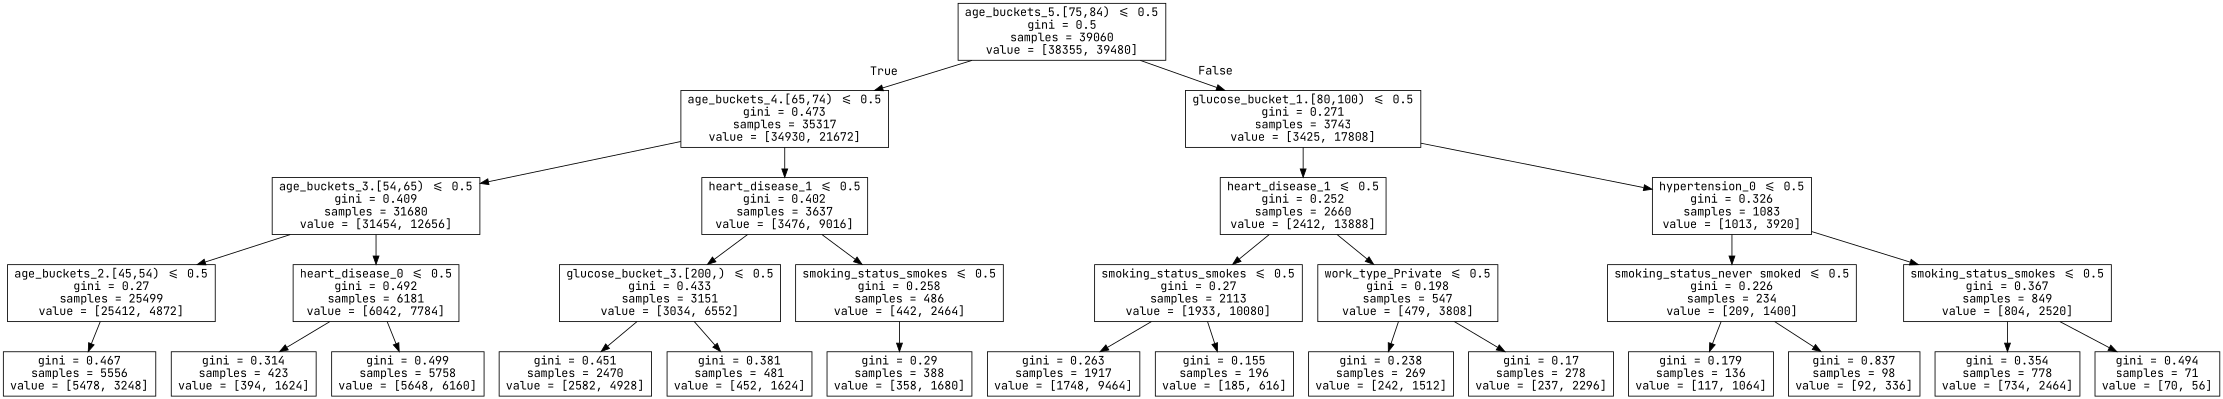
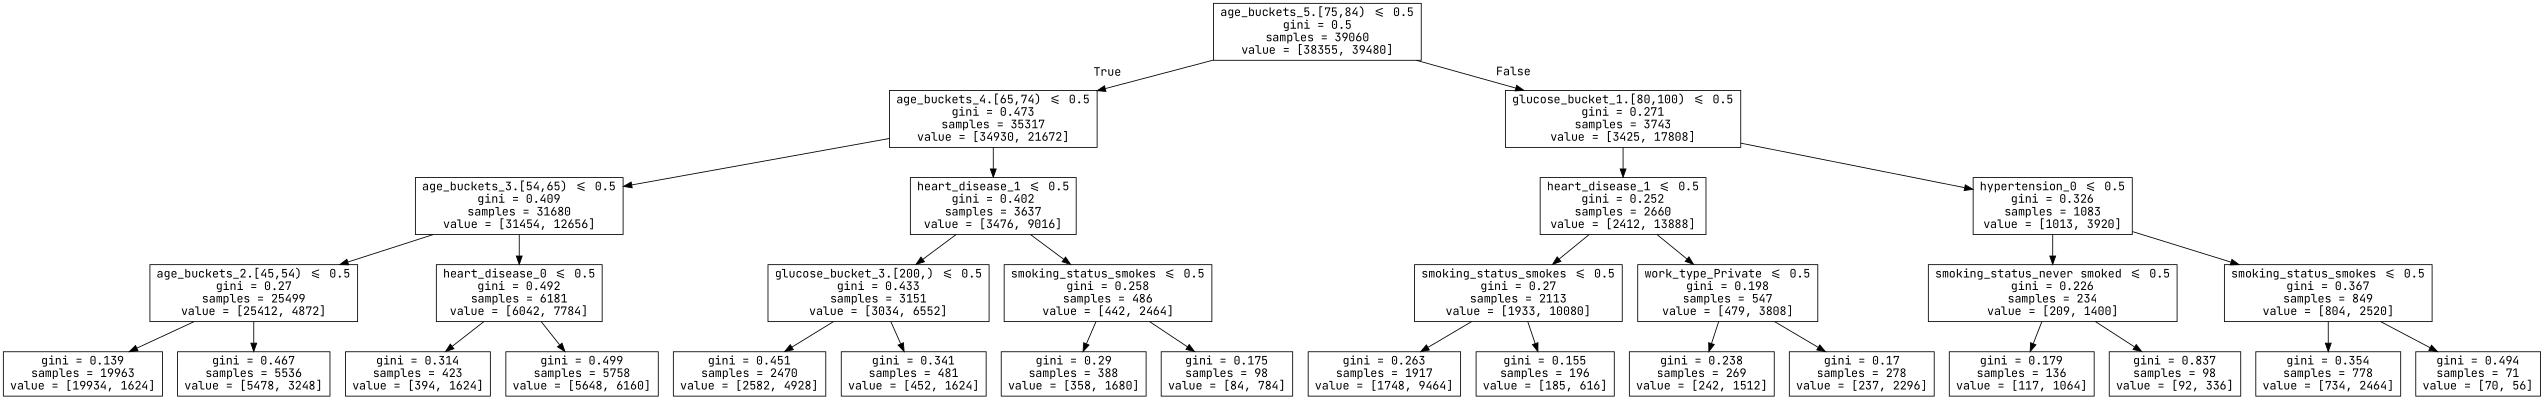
node "gini = 0.467 samples = 5556 value = [5478, 3248]": label "gini = 0.467 samples = 5556 value = [5478, 3248]" -> "gini = 0.467 samples = 5536 value = [5478, 3248]"
node "gini = 0.139 samples = 19963 value = [19934, 1624]": added
node "gini = 0.381 samples = 481 value = [452, 1624]": label "gini = 0.381 samples = 481 value = [452, 1624]" -> "gini = 0.341 samples = 481 value = [452, 1624]"
node "gini = 0.175 samples = 98 value = [84, 784]": added
